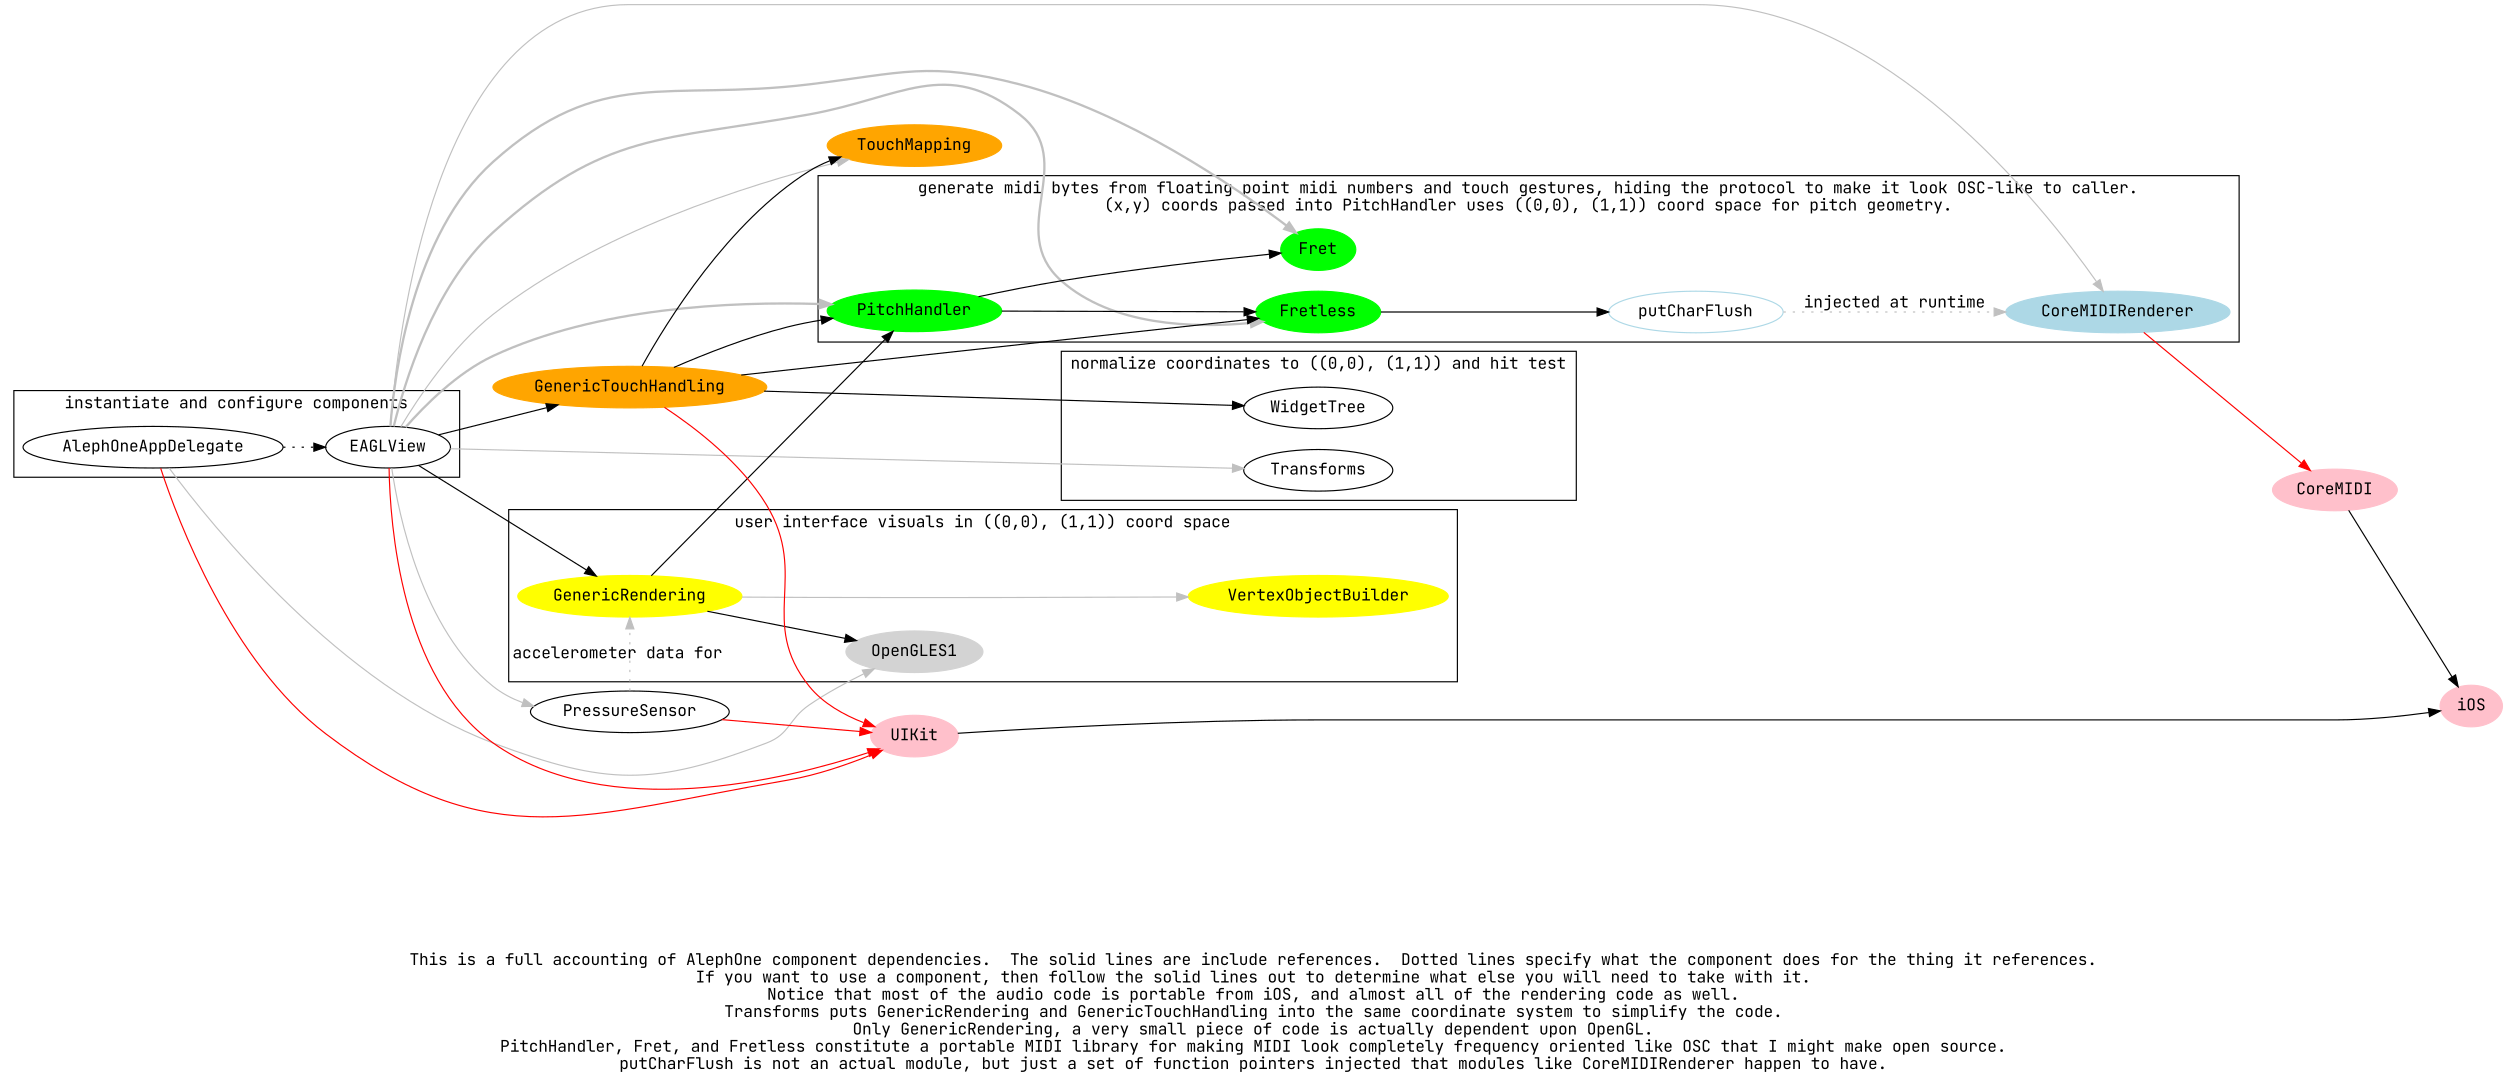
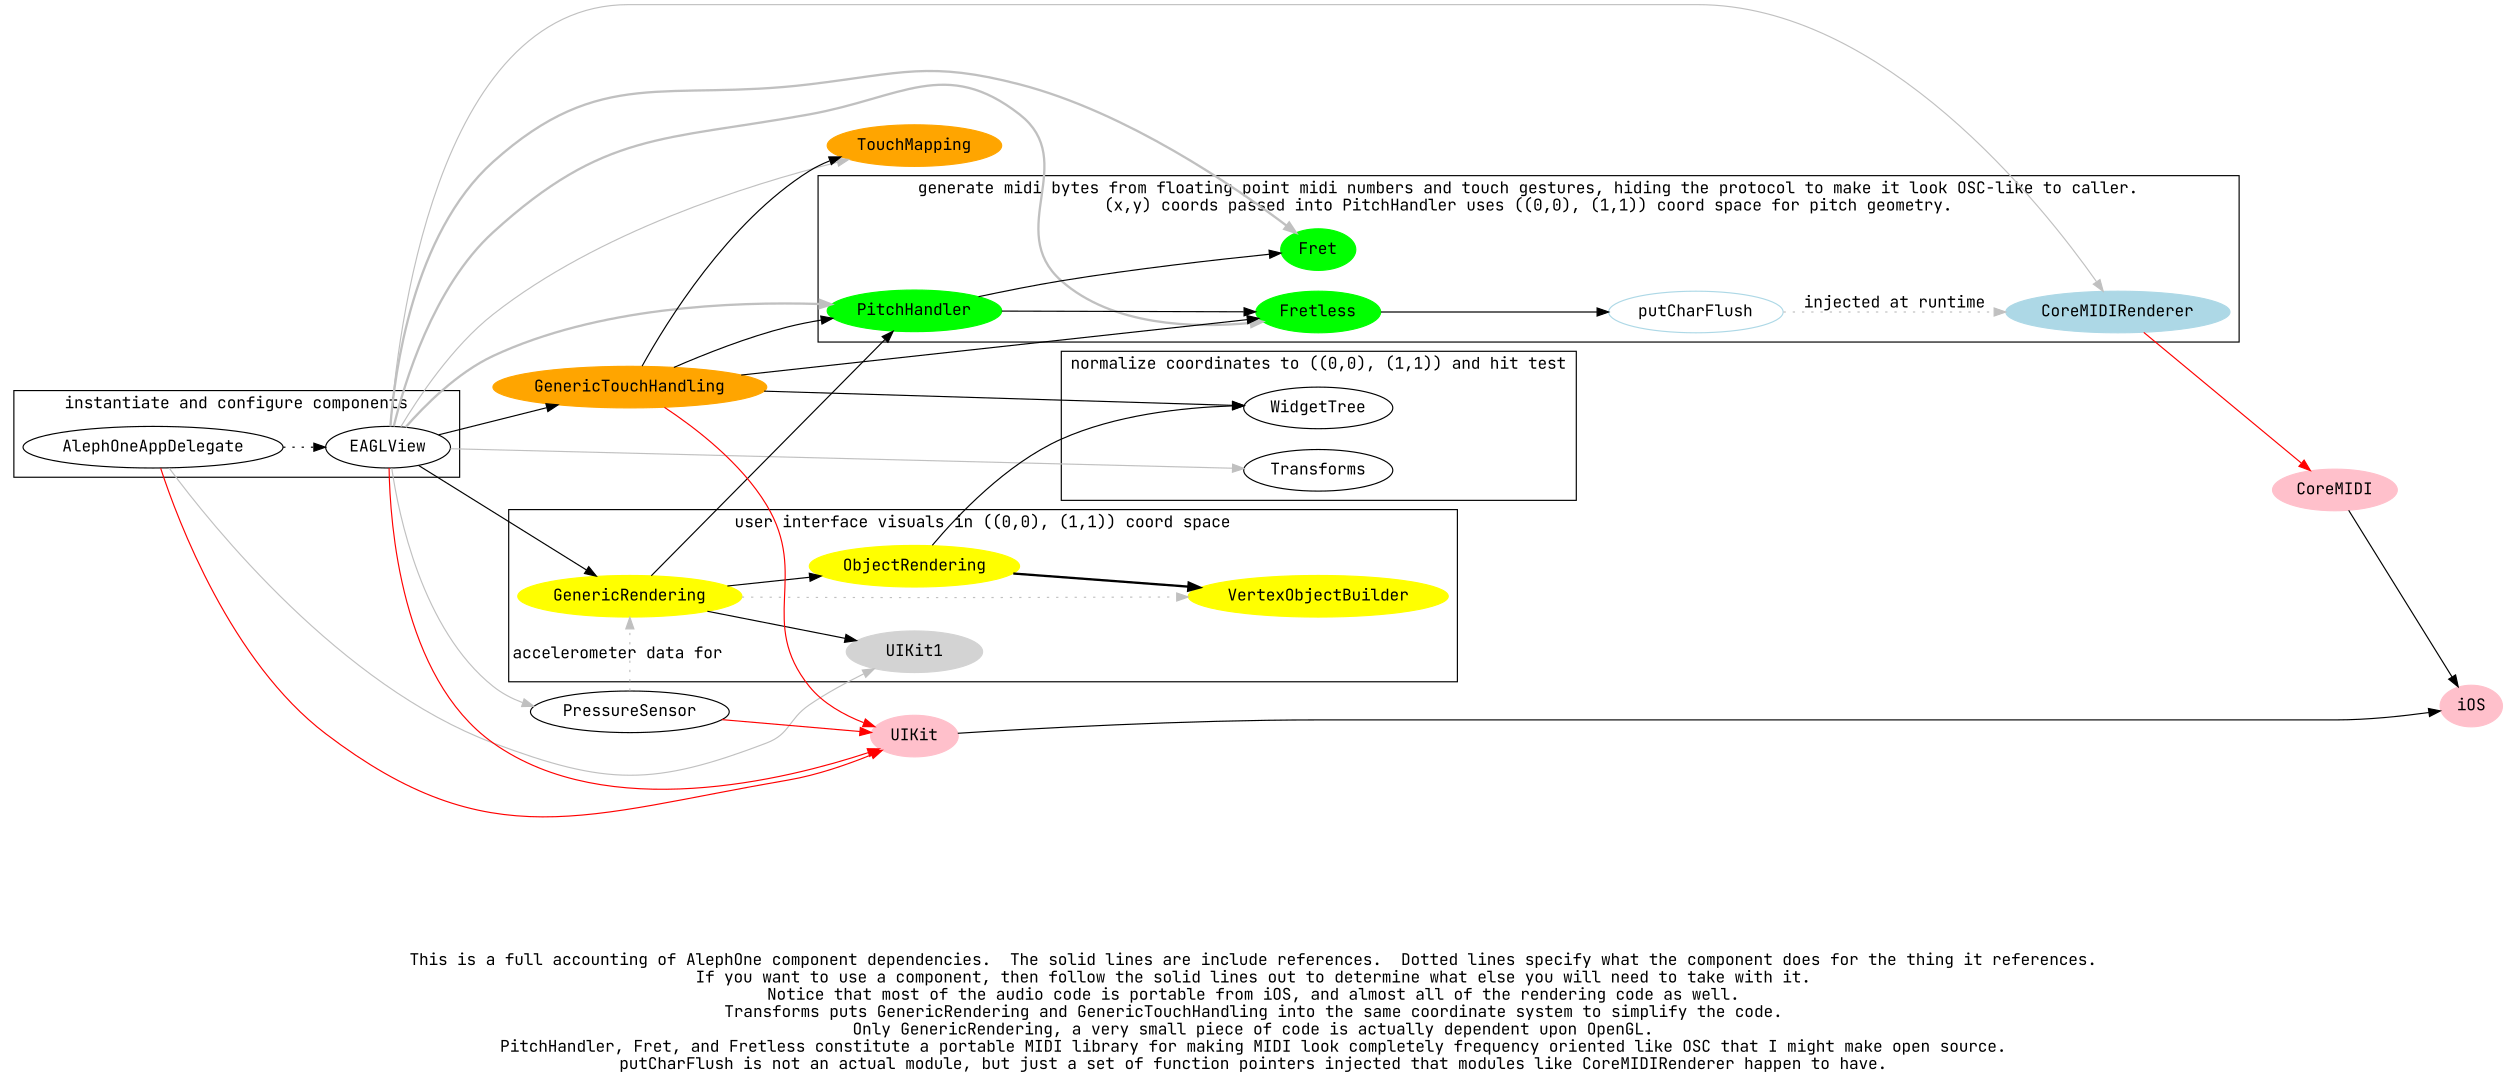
node "ObjectRendering": added
edge "GenericRendering" -> "VertexObjectBuilder": style solid -> dotted
node "OpenGLES1": label "OpenGLES1" -> "UIKit1"
